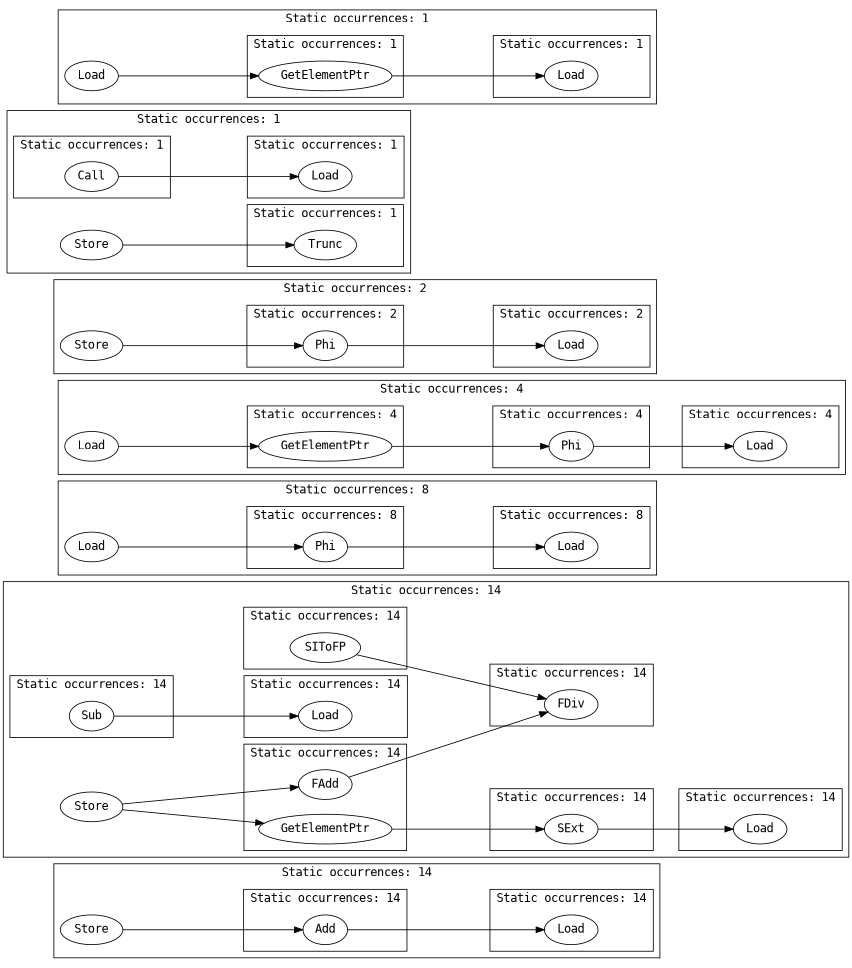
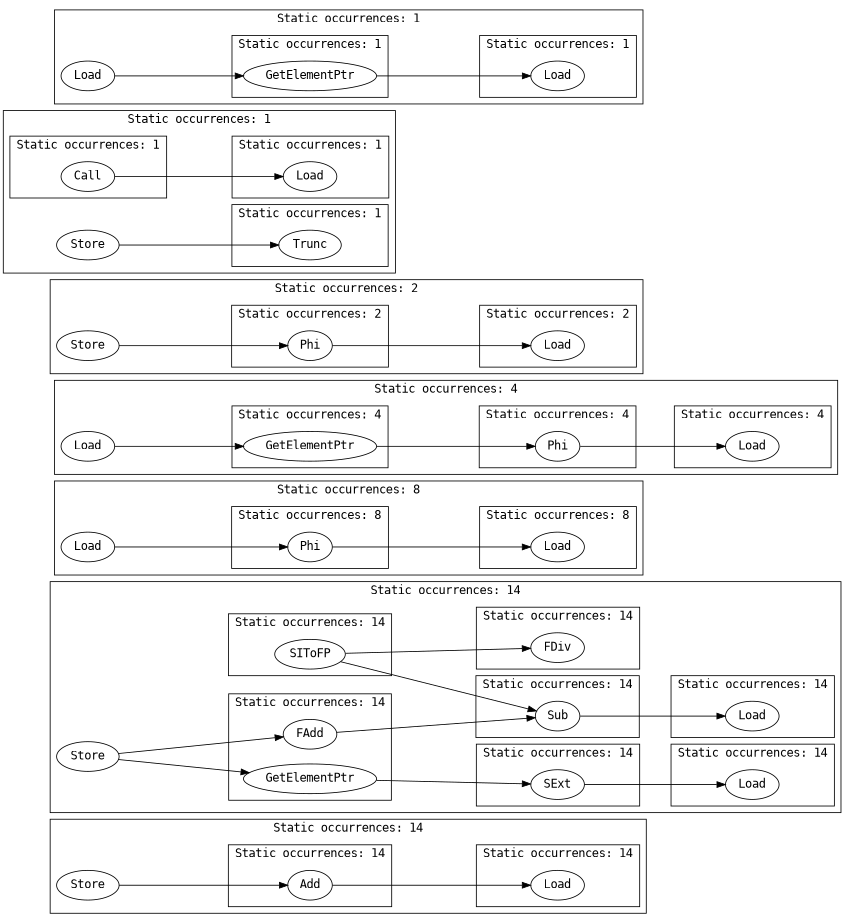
edge "SIToFP" -> "Sub": added
edge "FAdd" -> "FDiv": now "FAdd" -> "Sub"
